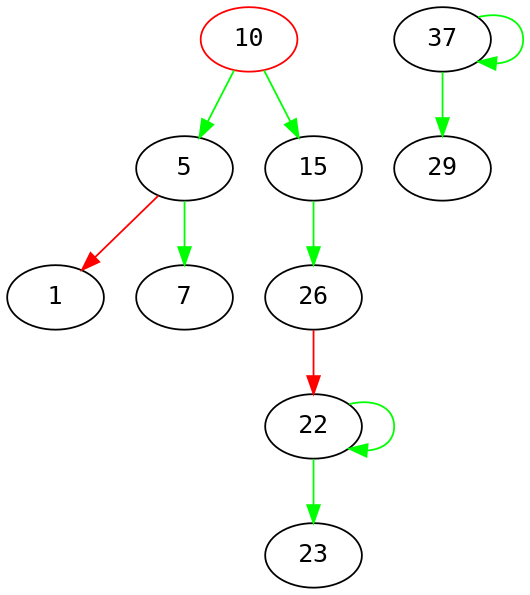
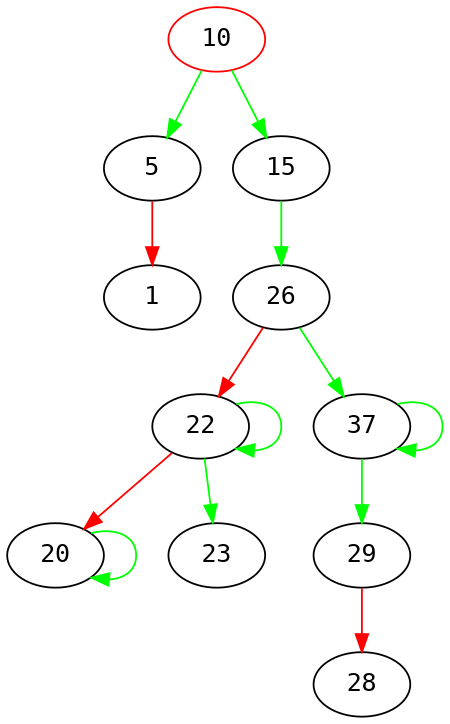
node "7": removed
edge "26" -> "37": added
node "20": added
node "28": added
